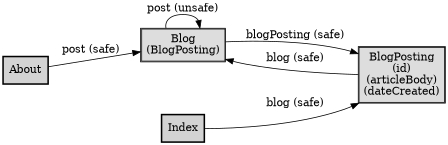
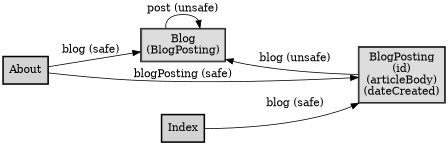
edge "Blog" -> "BlogPosting": now "About" -> "BlogPosting"
edge "About" -> "Blog": label "post (safe)" -> "blog (safe)"
edge "BlogPosting" -> "Blog": label "blog (safe)" -> "blog (unsafe)"
